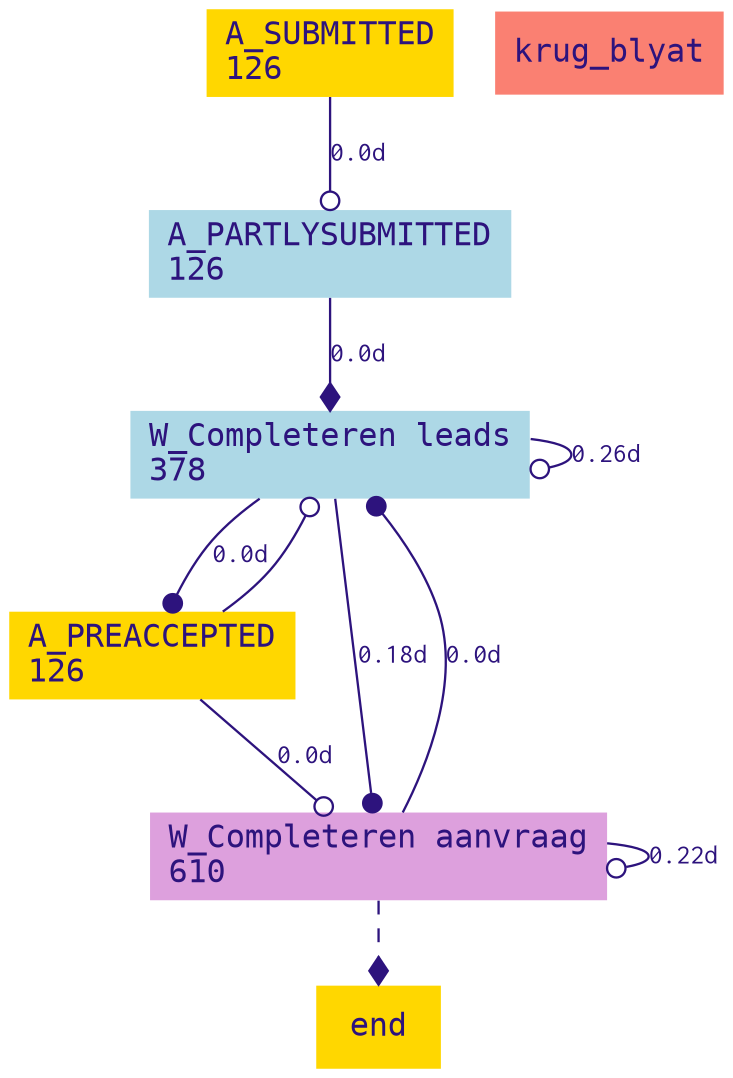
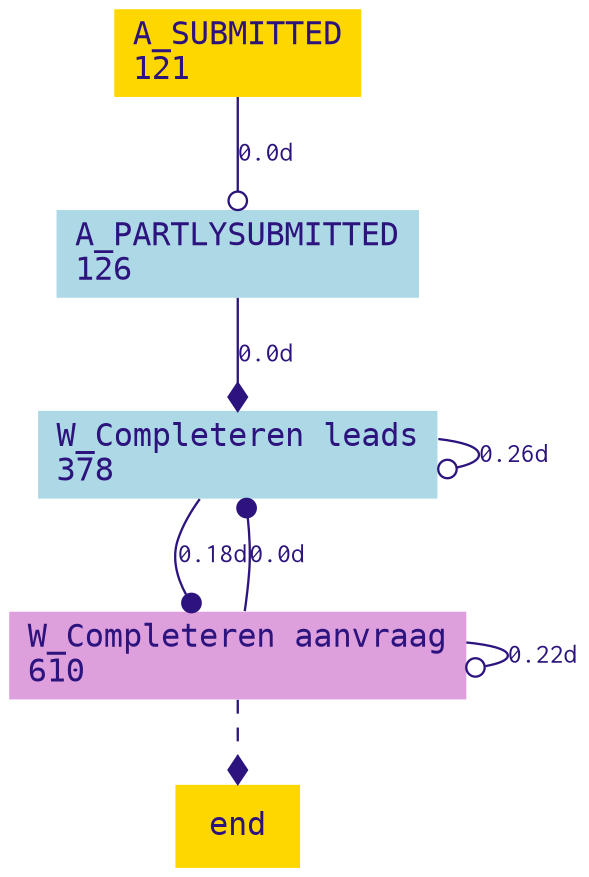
node "A_SUBMITTED 126": label "A_SUBMITTED 126" -> "A_SUBMITTED 121"
node "krug_blyat": removed
node "A_PREACCEPTED 126": removed
